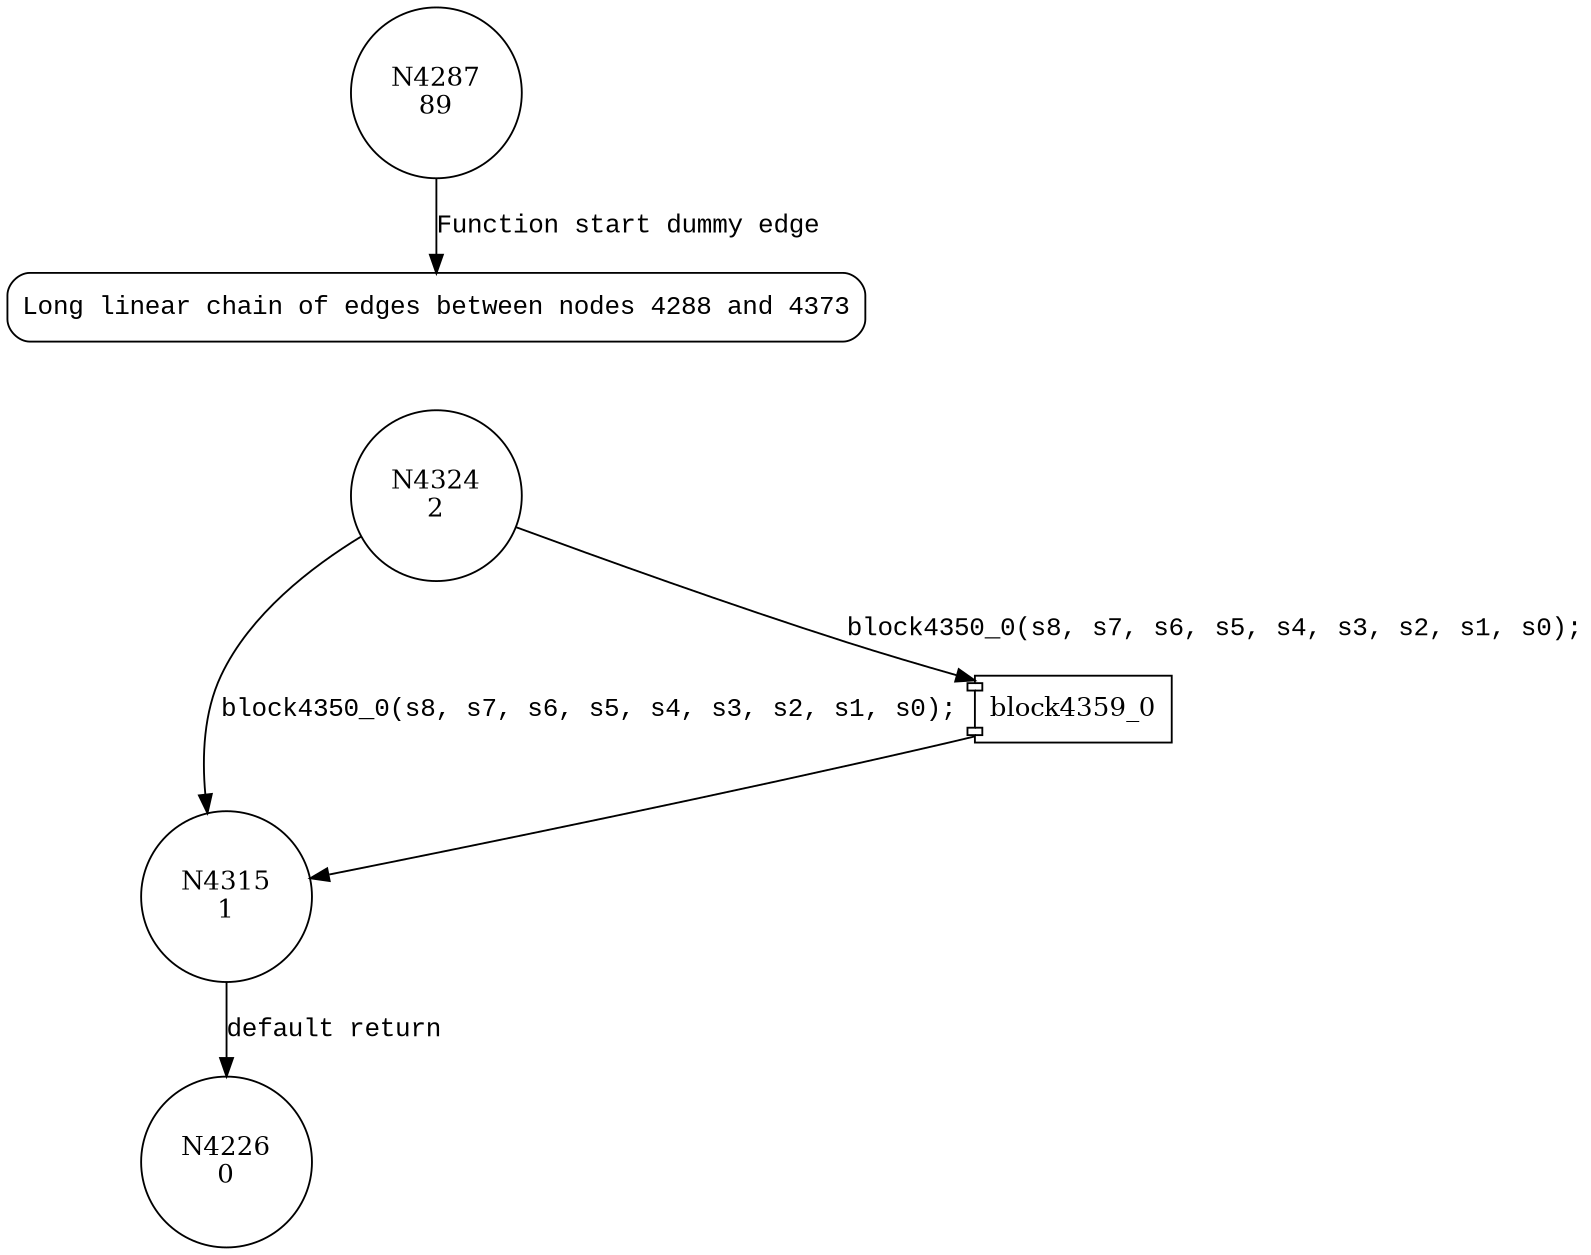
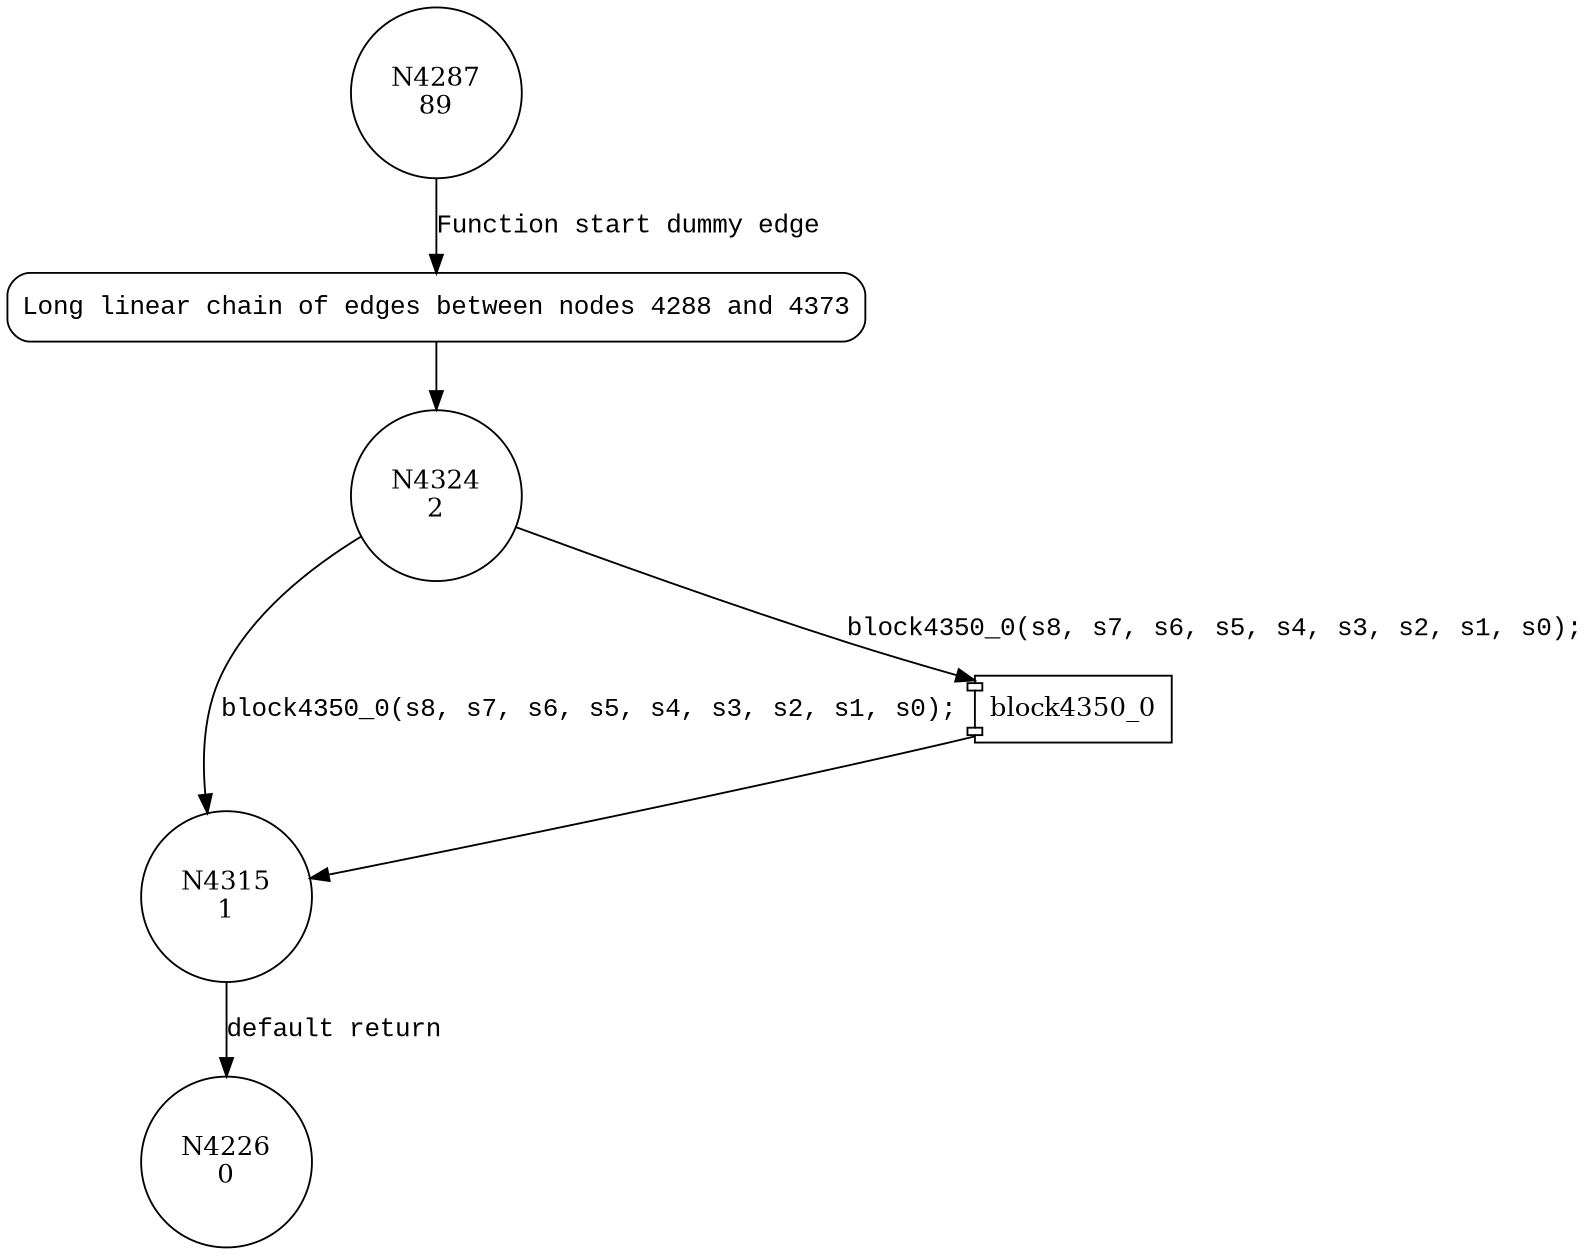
edge "Long linear chain of edges between nodes 4288 and 4373" -> "N4324 2": added
node "block4359_0": label "block4359_0" -> "block4350_0"
